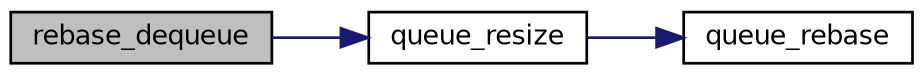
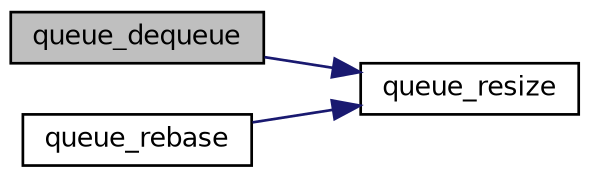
node "rebase_dequeue": label "rebase_dequeue" -> "queue_dequeue"
edge "queue_resize" -> "queue_rebase": reversed
